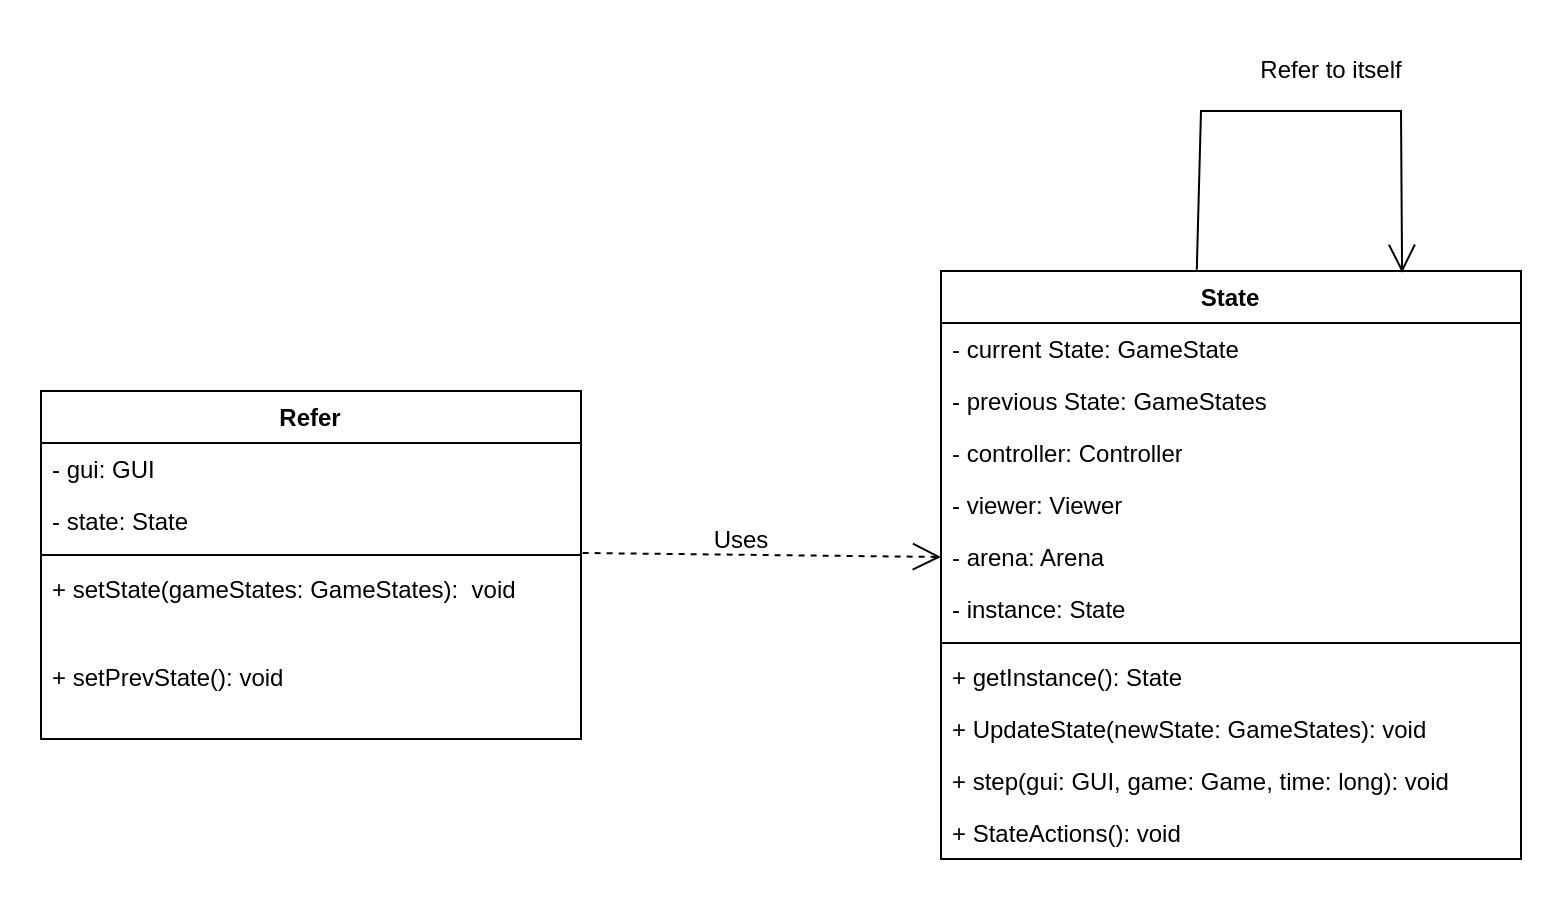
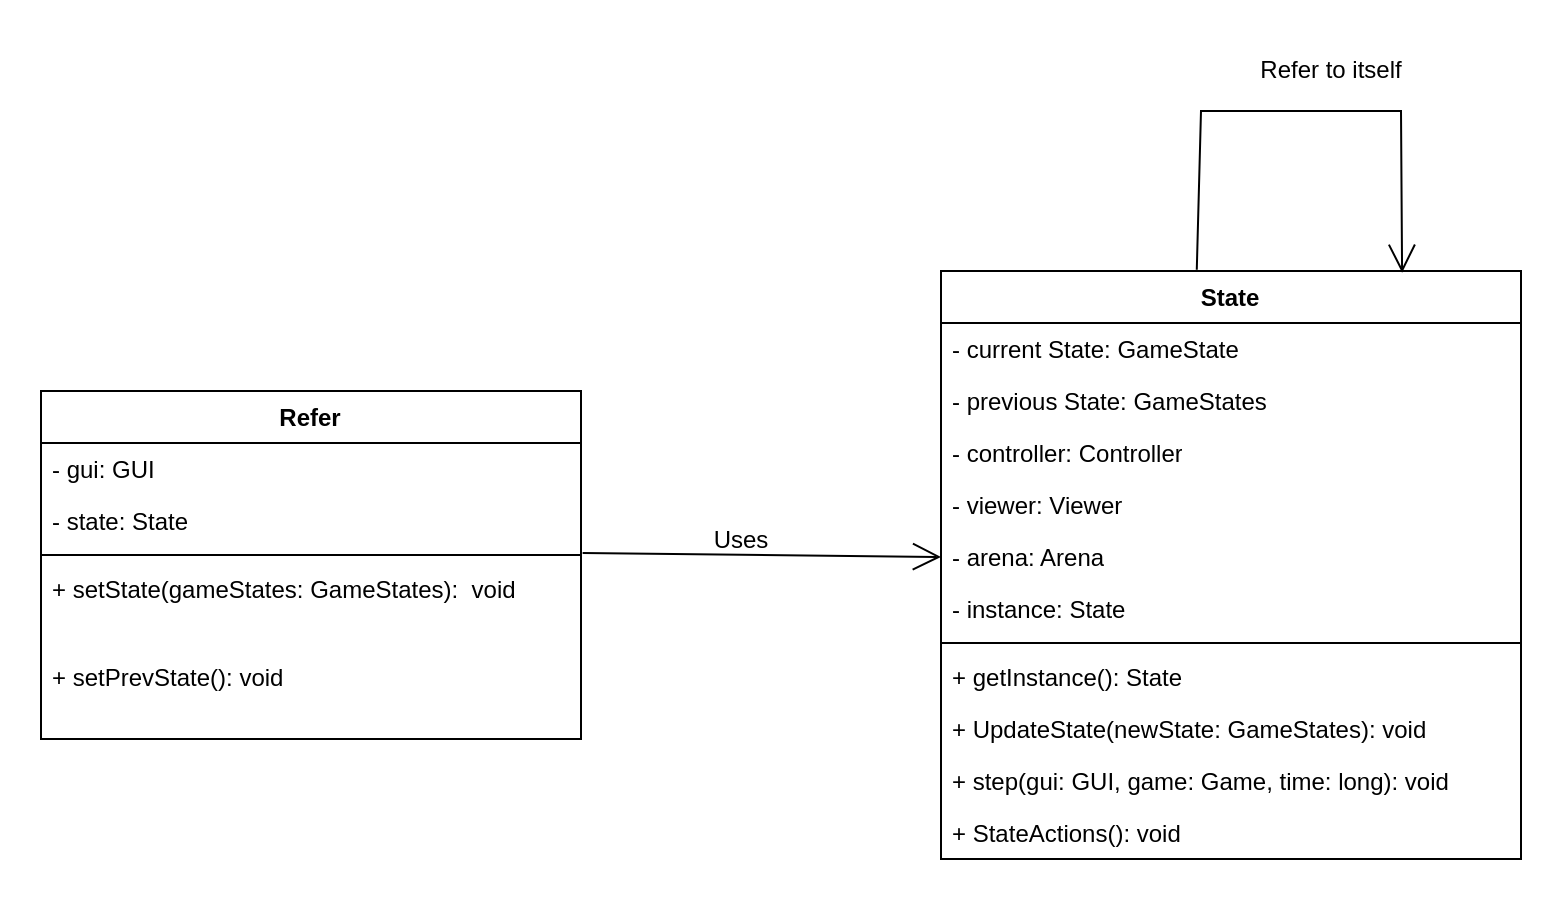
edge "- state: State" -> "- arena: Arena": style dashed -> solid
